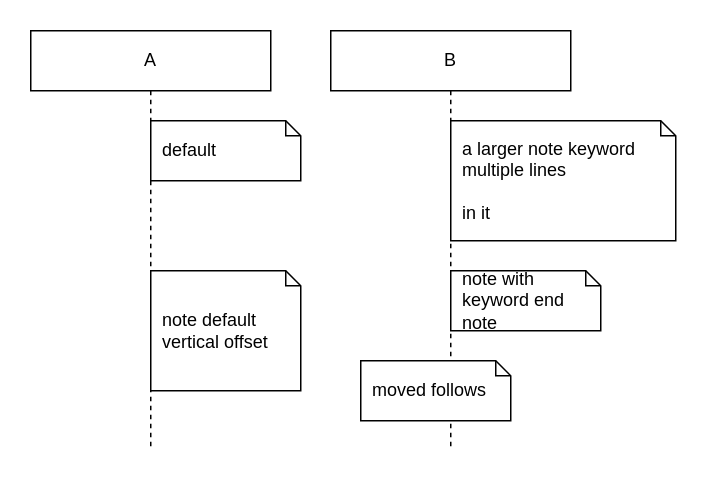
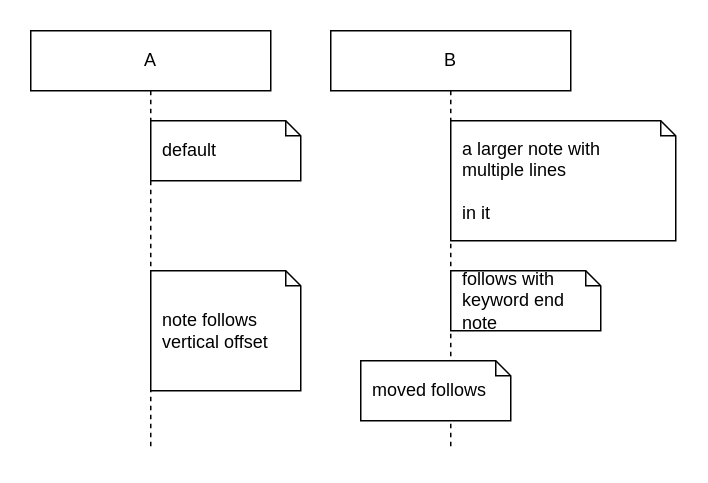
node "a larger note keyword multiple lines in it": label "a larger note keyword multiple lines in it" -> "a larger note with multiple lines in it"
node "note with keyword end note": label "note with keyword end note" -> "follows with keyword end note"
node "note default vertical offset": label "note default vertical offset" -> "note follows vertical offset"
